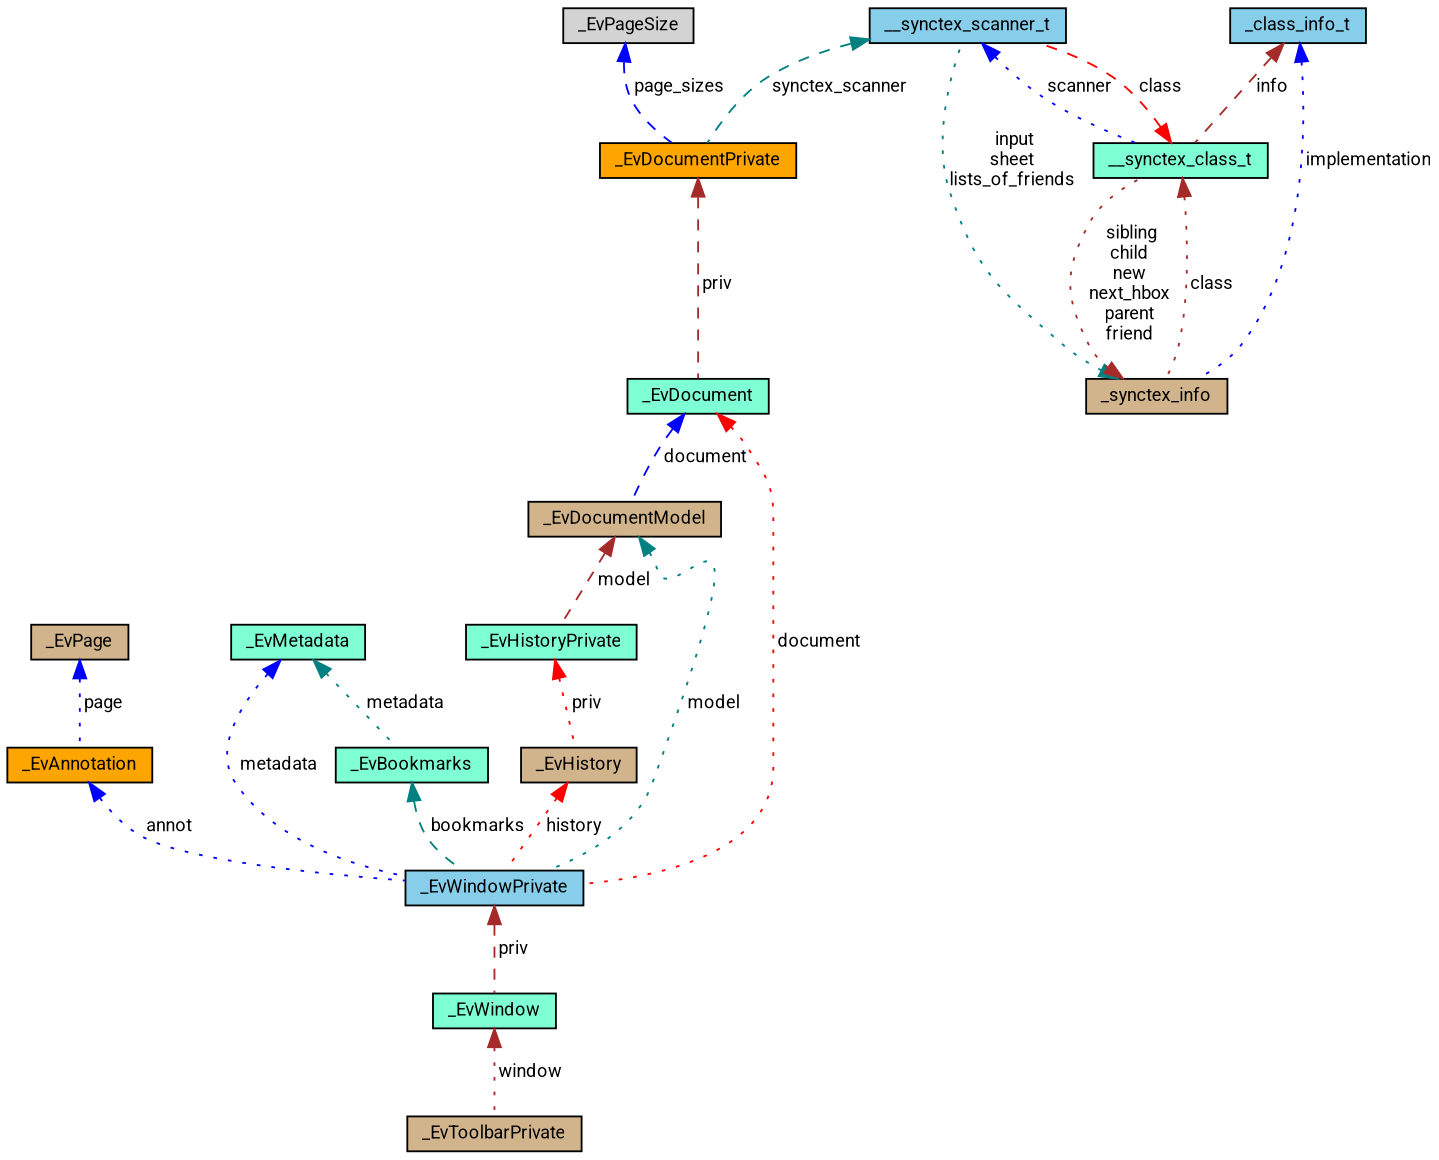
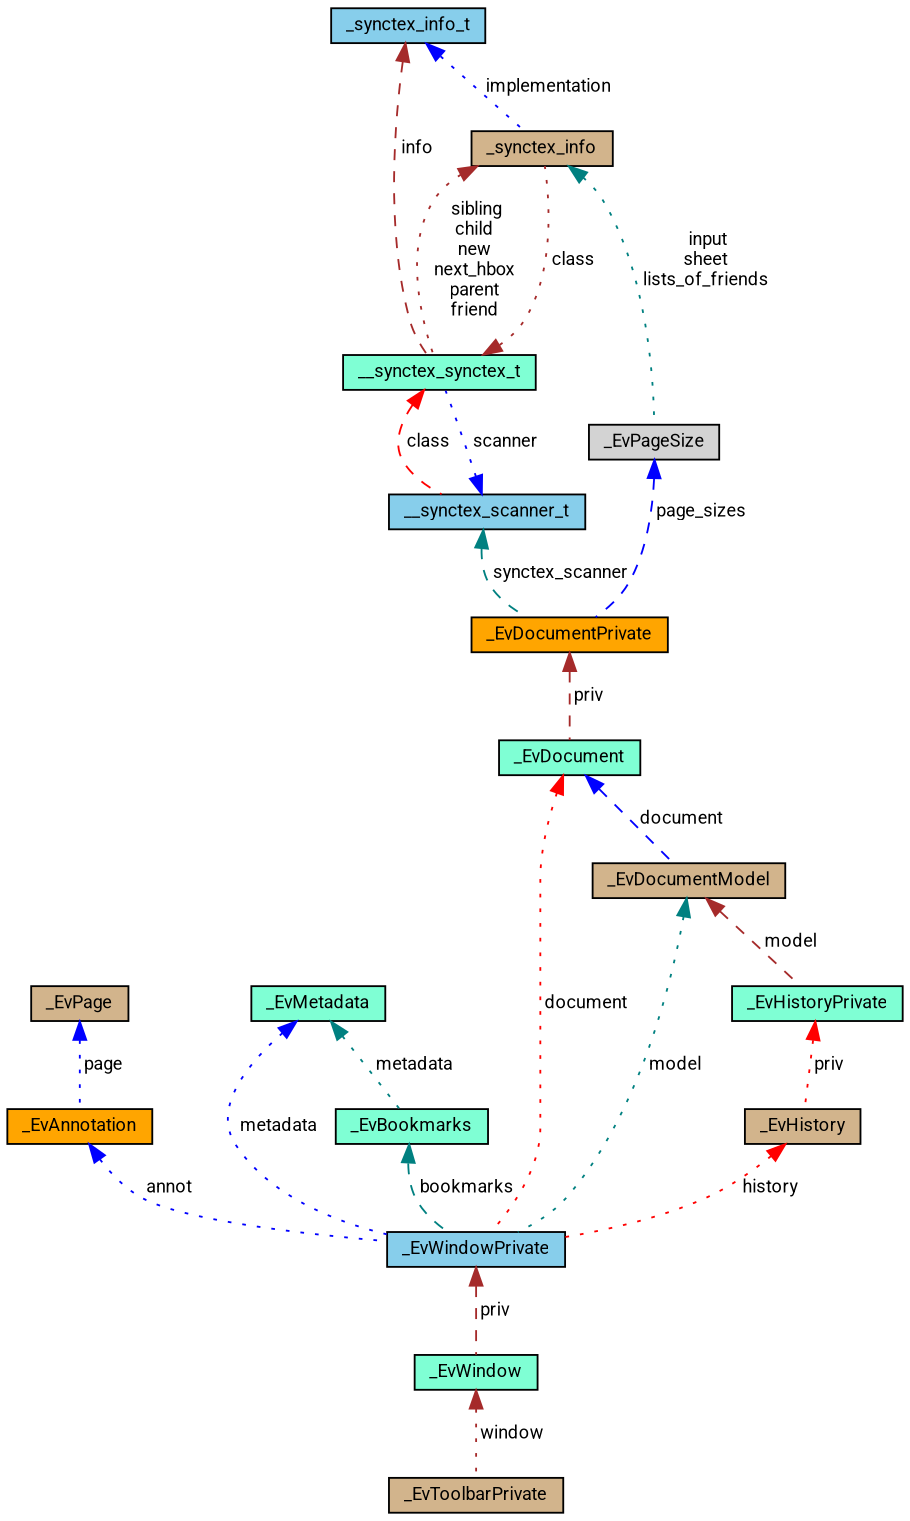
node "_class_info_t": label "_class_info_t" -> "_synctex_info_t"
node "__synctex_class_t": label "__synctex_class_t" -> "__synctex_synctex_t"
edge "__synctex_scanner_t" -> "_synctex_info": now "_EvPageSize" -> "_synctex_info"
